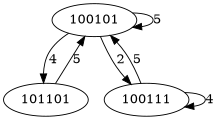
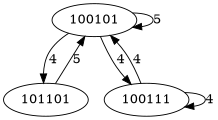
edge "100101" -> "100111": label "2" -> "4"
edge "100111" -> "100101": label "5" -> "4"
